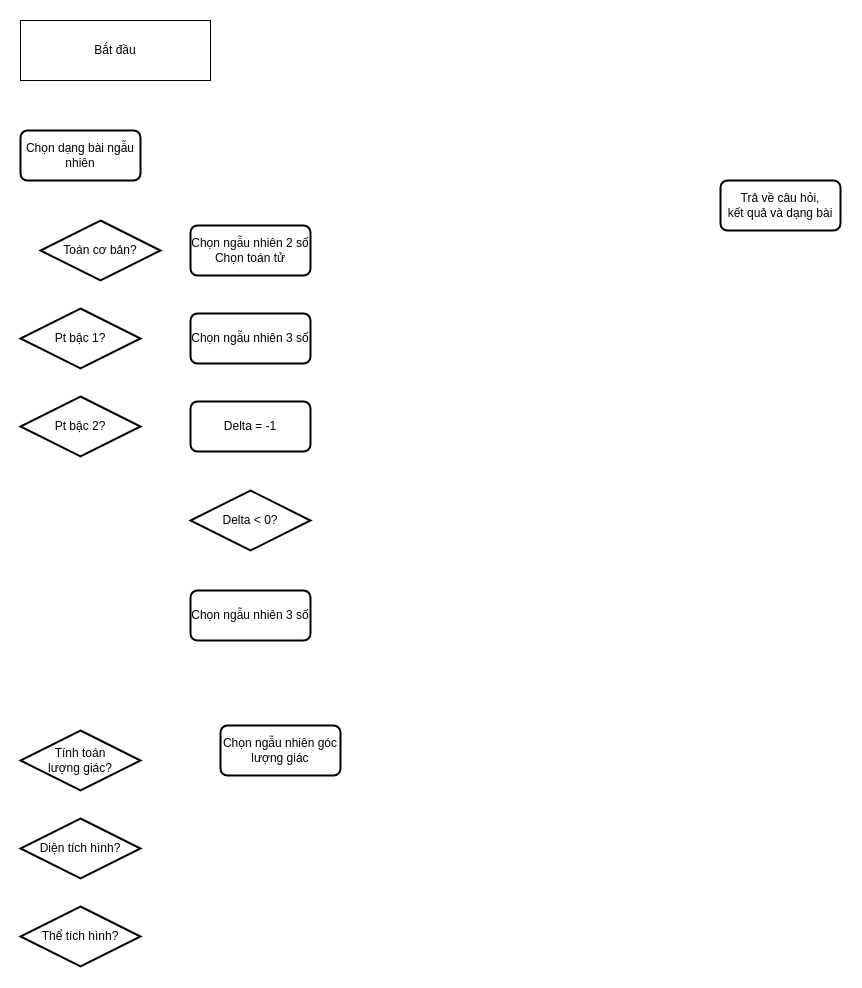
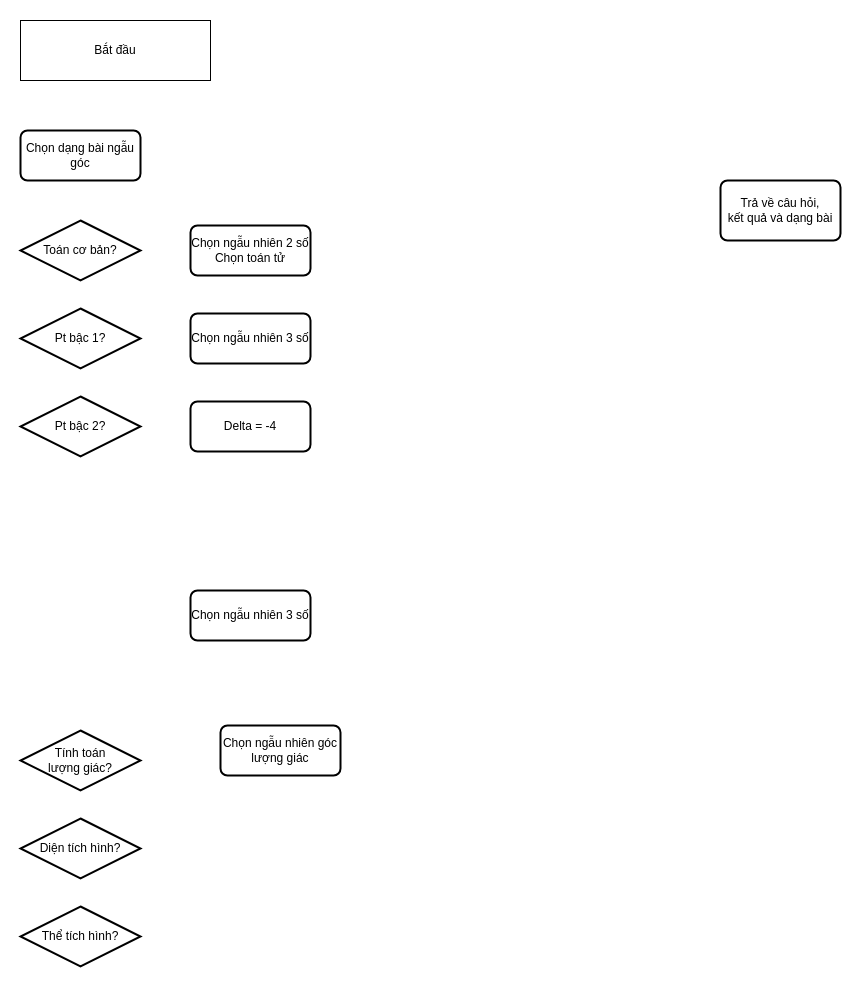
node "Chọn dạng bài ngẫu nhiên": label "Chọn dạng bài ngẫu nhiên" -> "Chọn dạng bài ngẫu góc"
node "Trả về câu hỏi, kết quả và dạng bài": size 120x50 -> 120x60
node "Toán cơ bản?": moved (101, 251) -> (81, 251)
node "Delta = -1": label "Delta = -1" -> "Delta = -4"
node "Delta < 0?": removed
